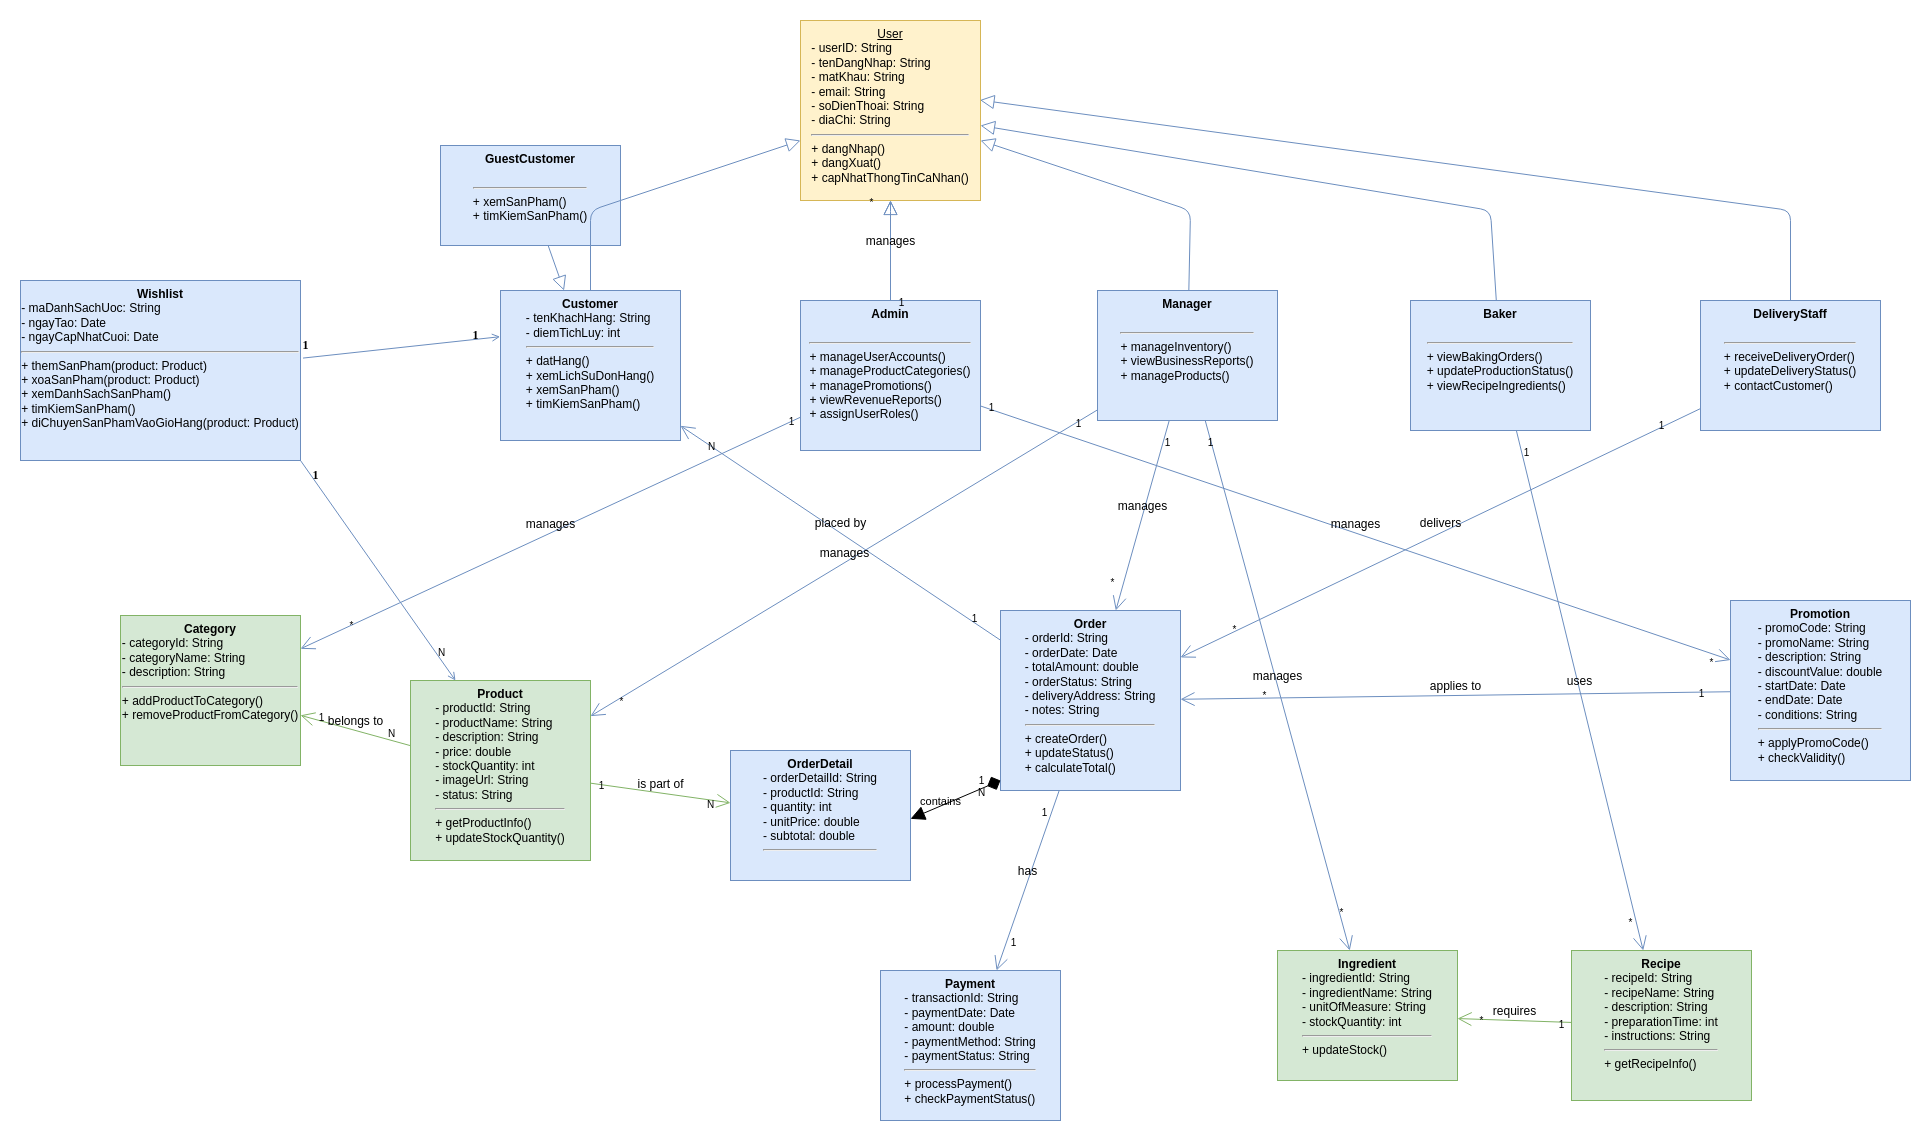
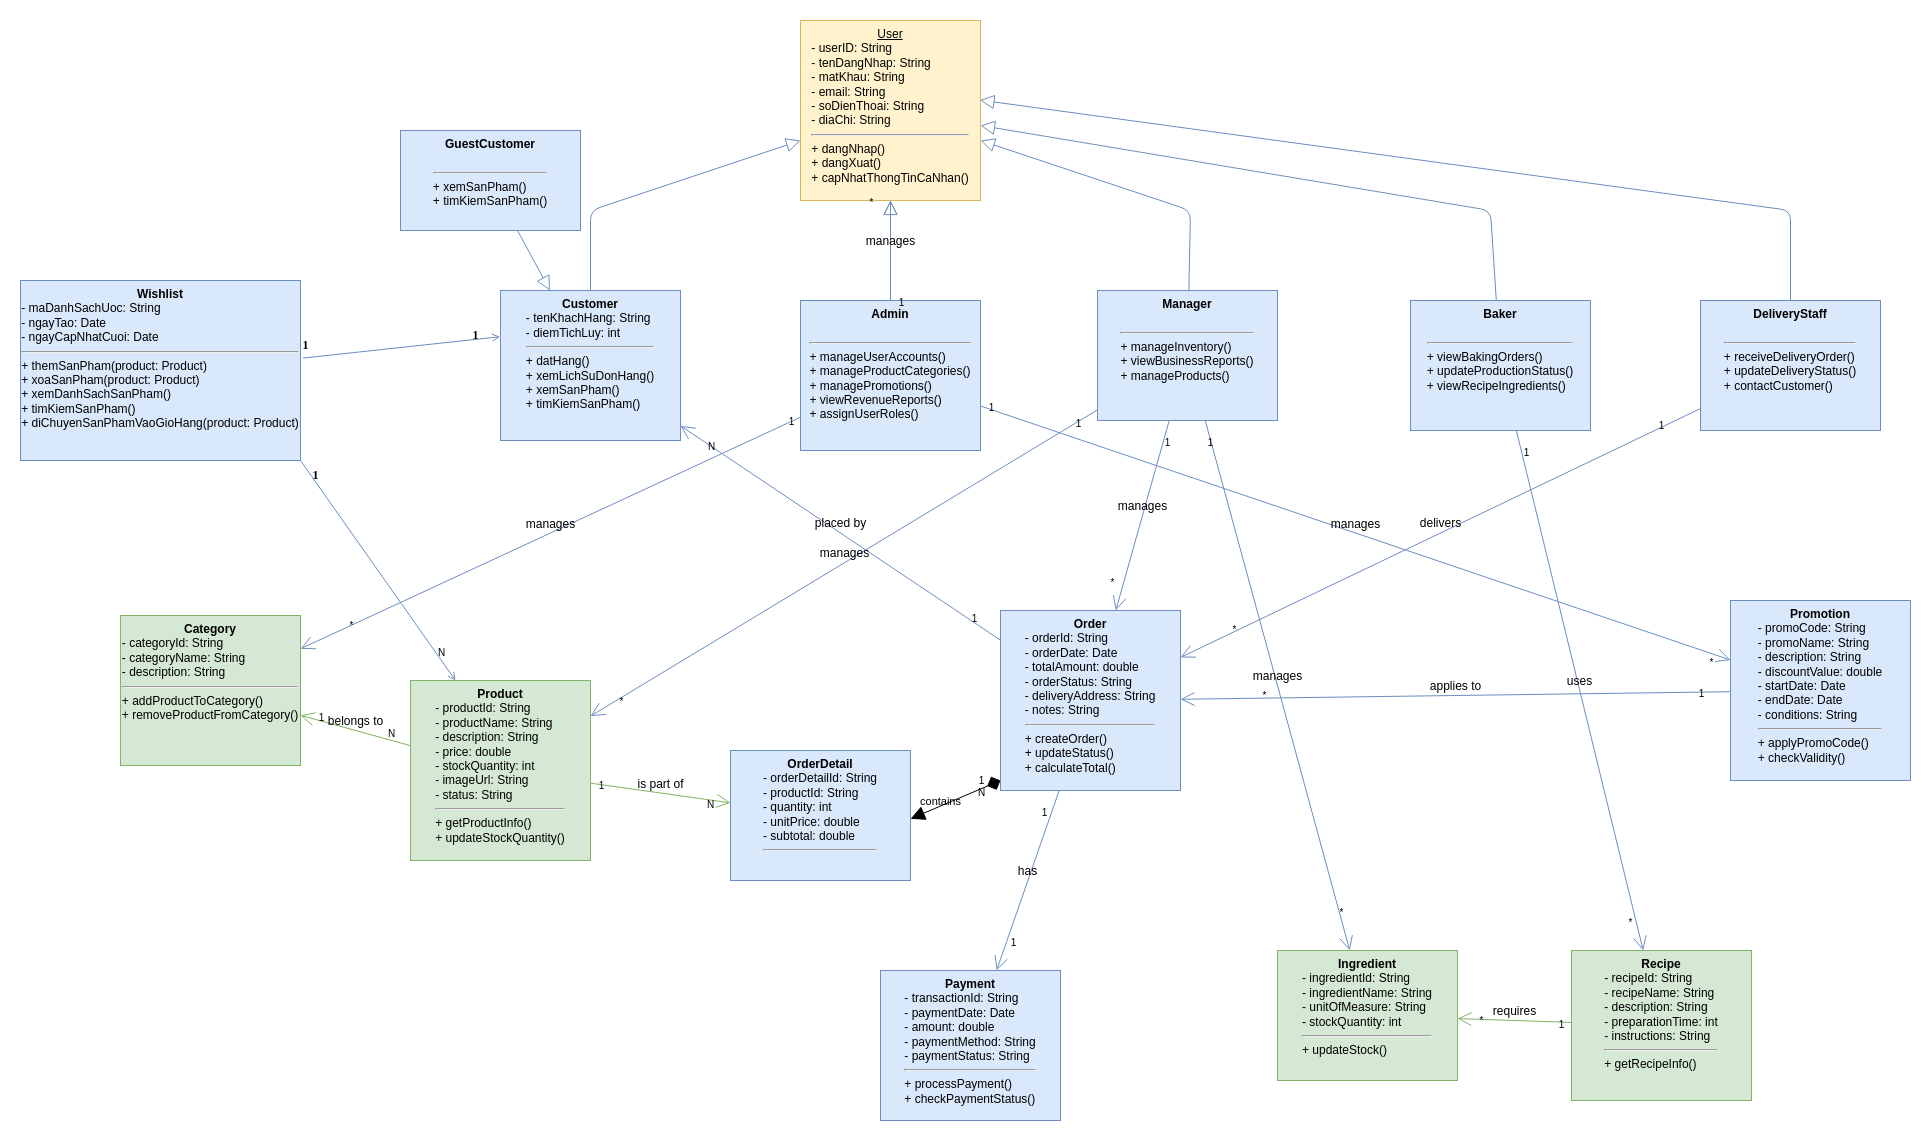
node "GuestCustomer + xemSanPham() + timKiemSanPham()": moved (531, 196) -> (491, 181)
